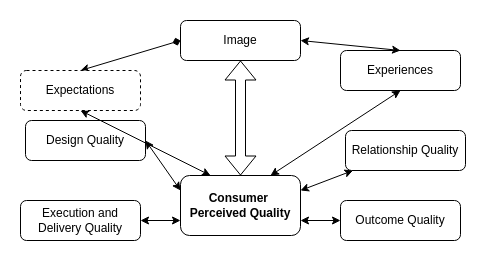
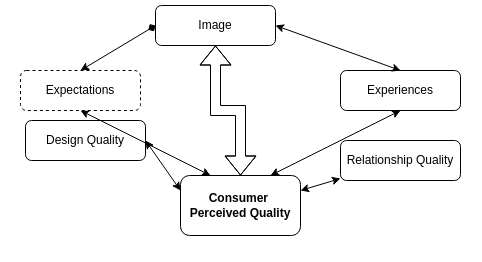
node "Image": moved (241, 41) -> (216, 26)
node "Experiences": moved (401, 71) -> (401, 91)
node "Relationship Quality": moved (406, 151) -> (401, 161)
node "Execution and Delivery Quality": removed
edge "Consumer Perceived Quality" -- "Execution and Delivery Quality": removed
edge "Consumer Perceived Quality" -- "Outcome Quality": removed
node "Outcome Quality": removed
